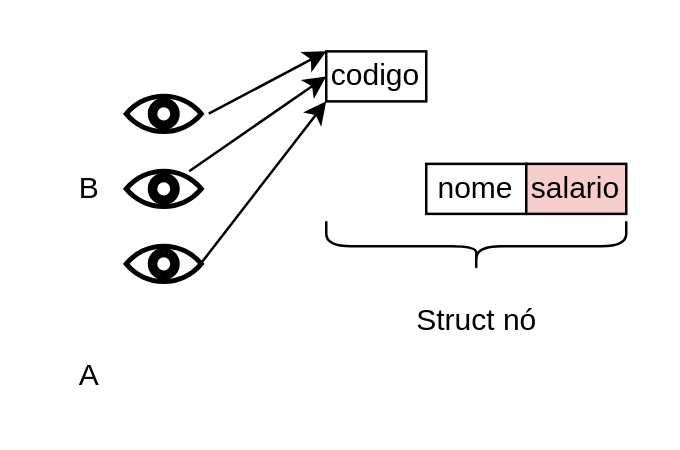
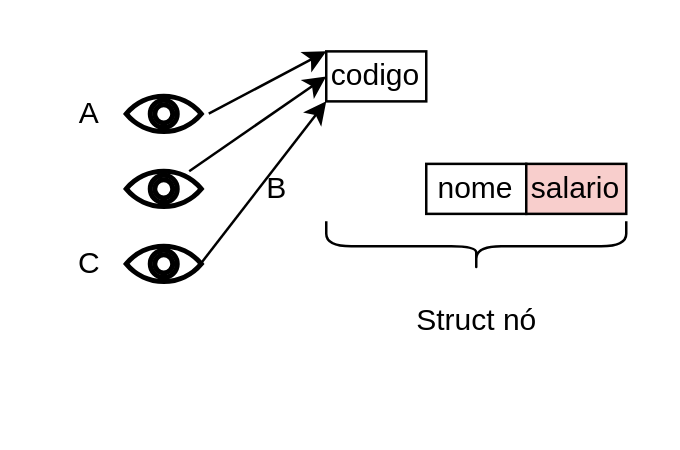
node "B": moved (89, 189) -> (276, 189)
node "C": added
node "A": moved (89, 376) -> (89, 114)
